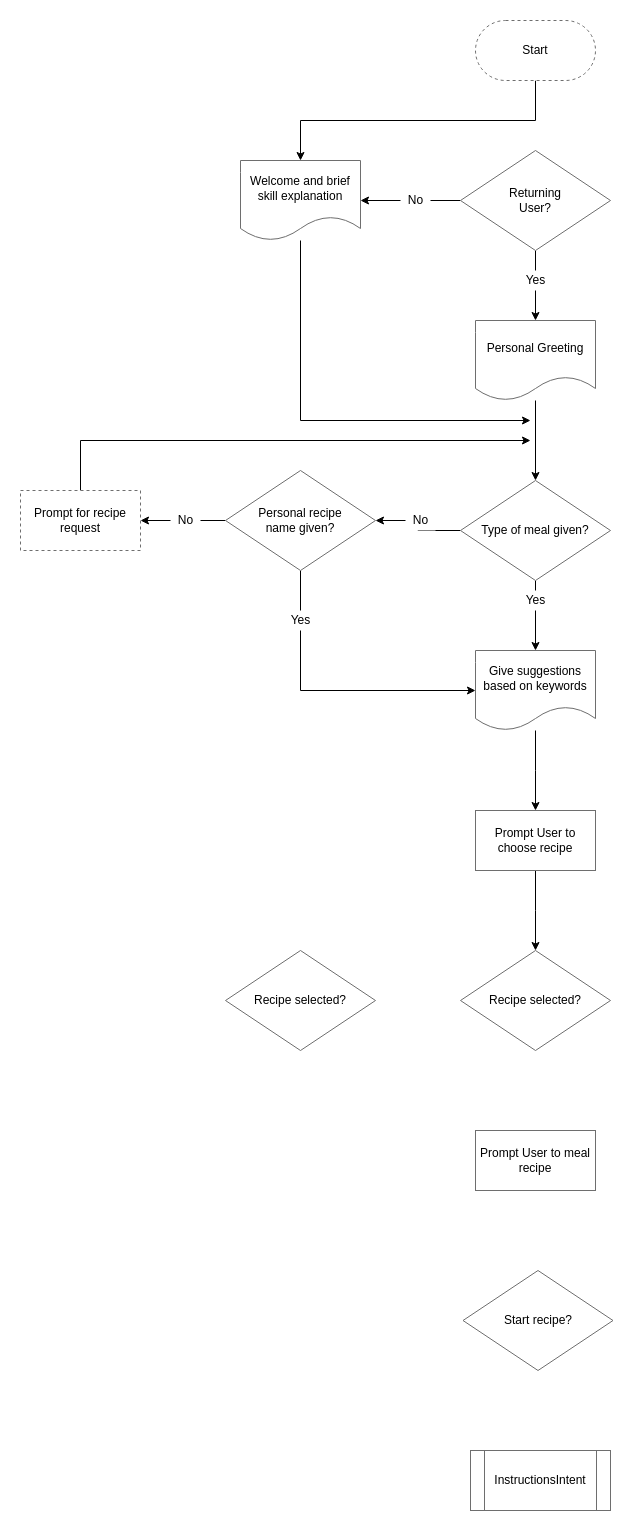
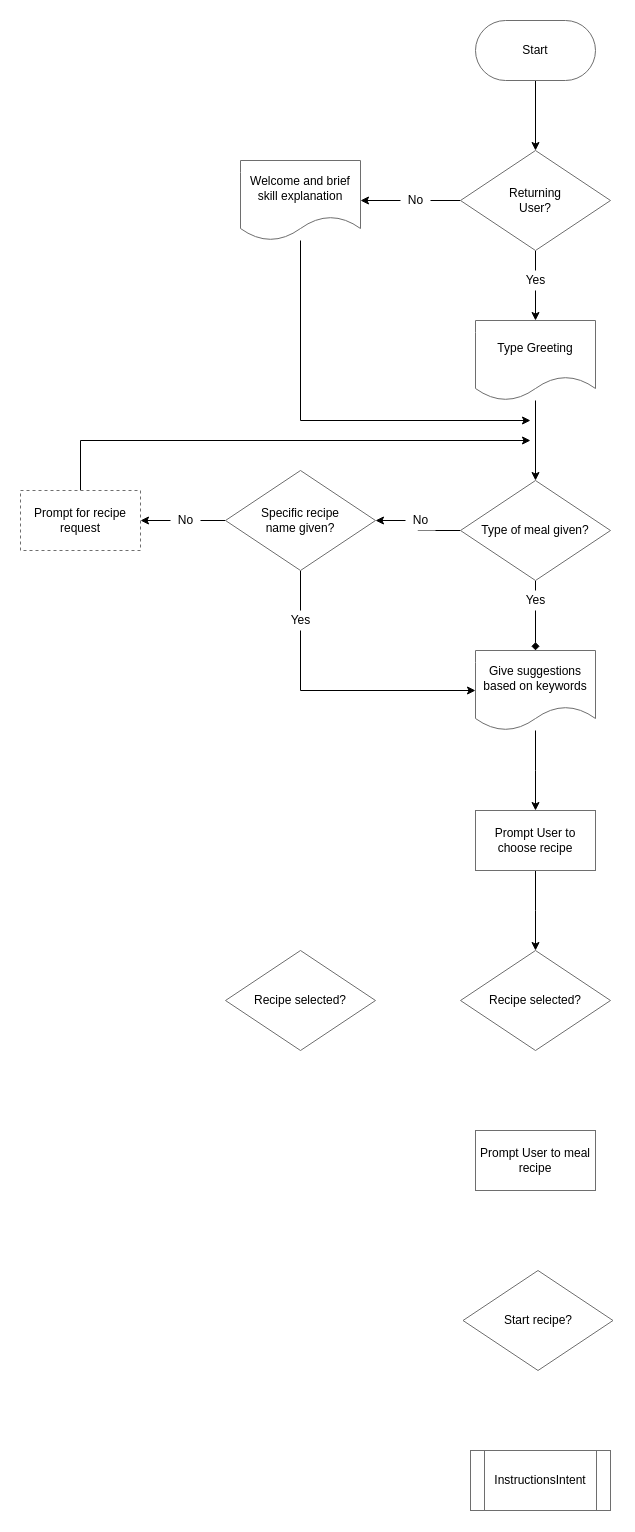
node "Start": style dashed -> solid
edge "Start" -> "Welcome and brief skill explanation": now "Start" -> "Returning User?"
node "Personal Greeting": label "Personal Greeting" -> "Type Greeting"
node "Personal recipe name given?": label "Personal recipe name given?" -> "Specific recipe name given?"
edge "Type of meal given?" -> "Give suggestions based on keywords": arrowhead classic -> diamond
